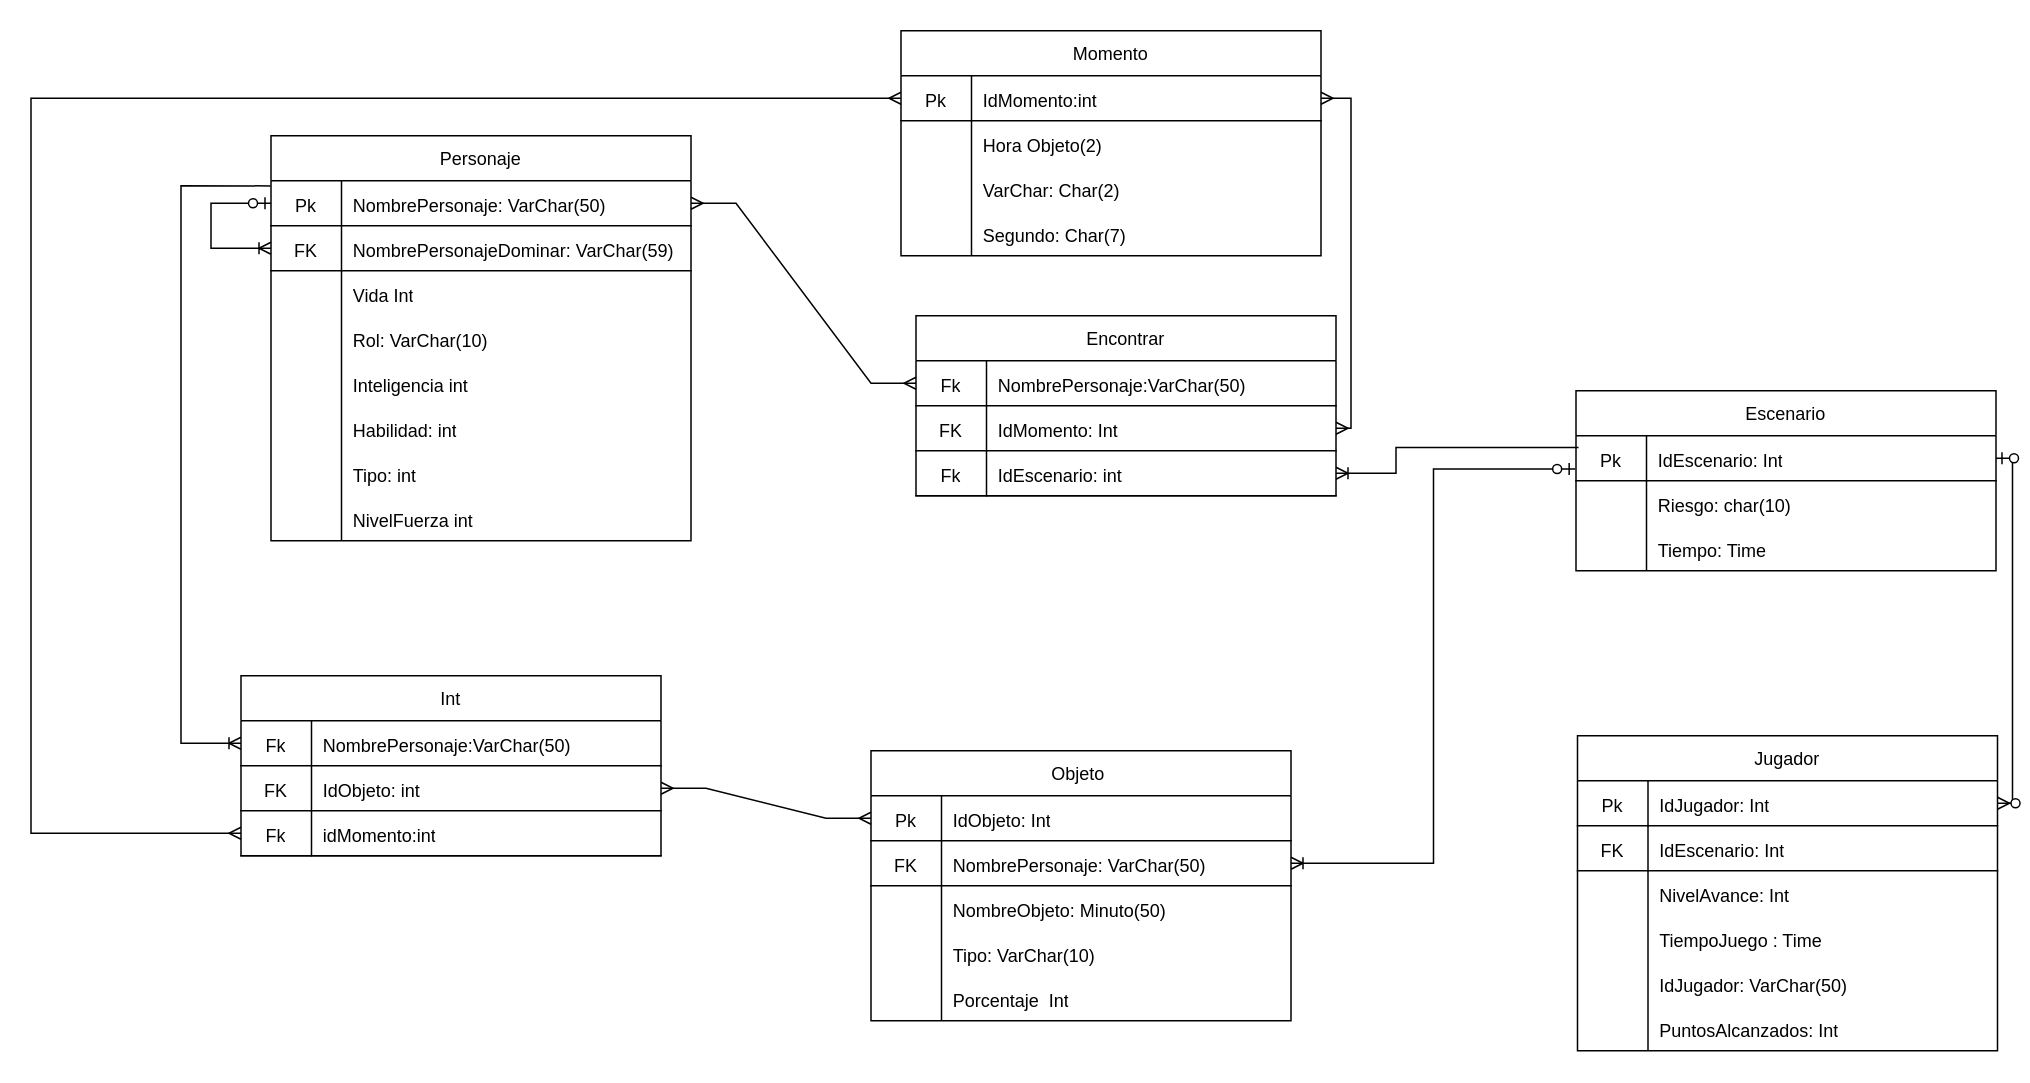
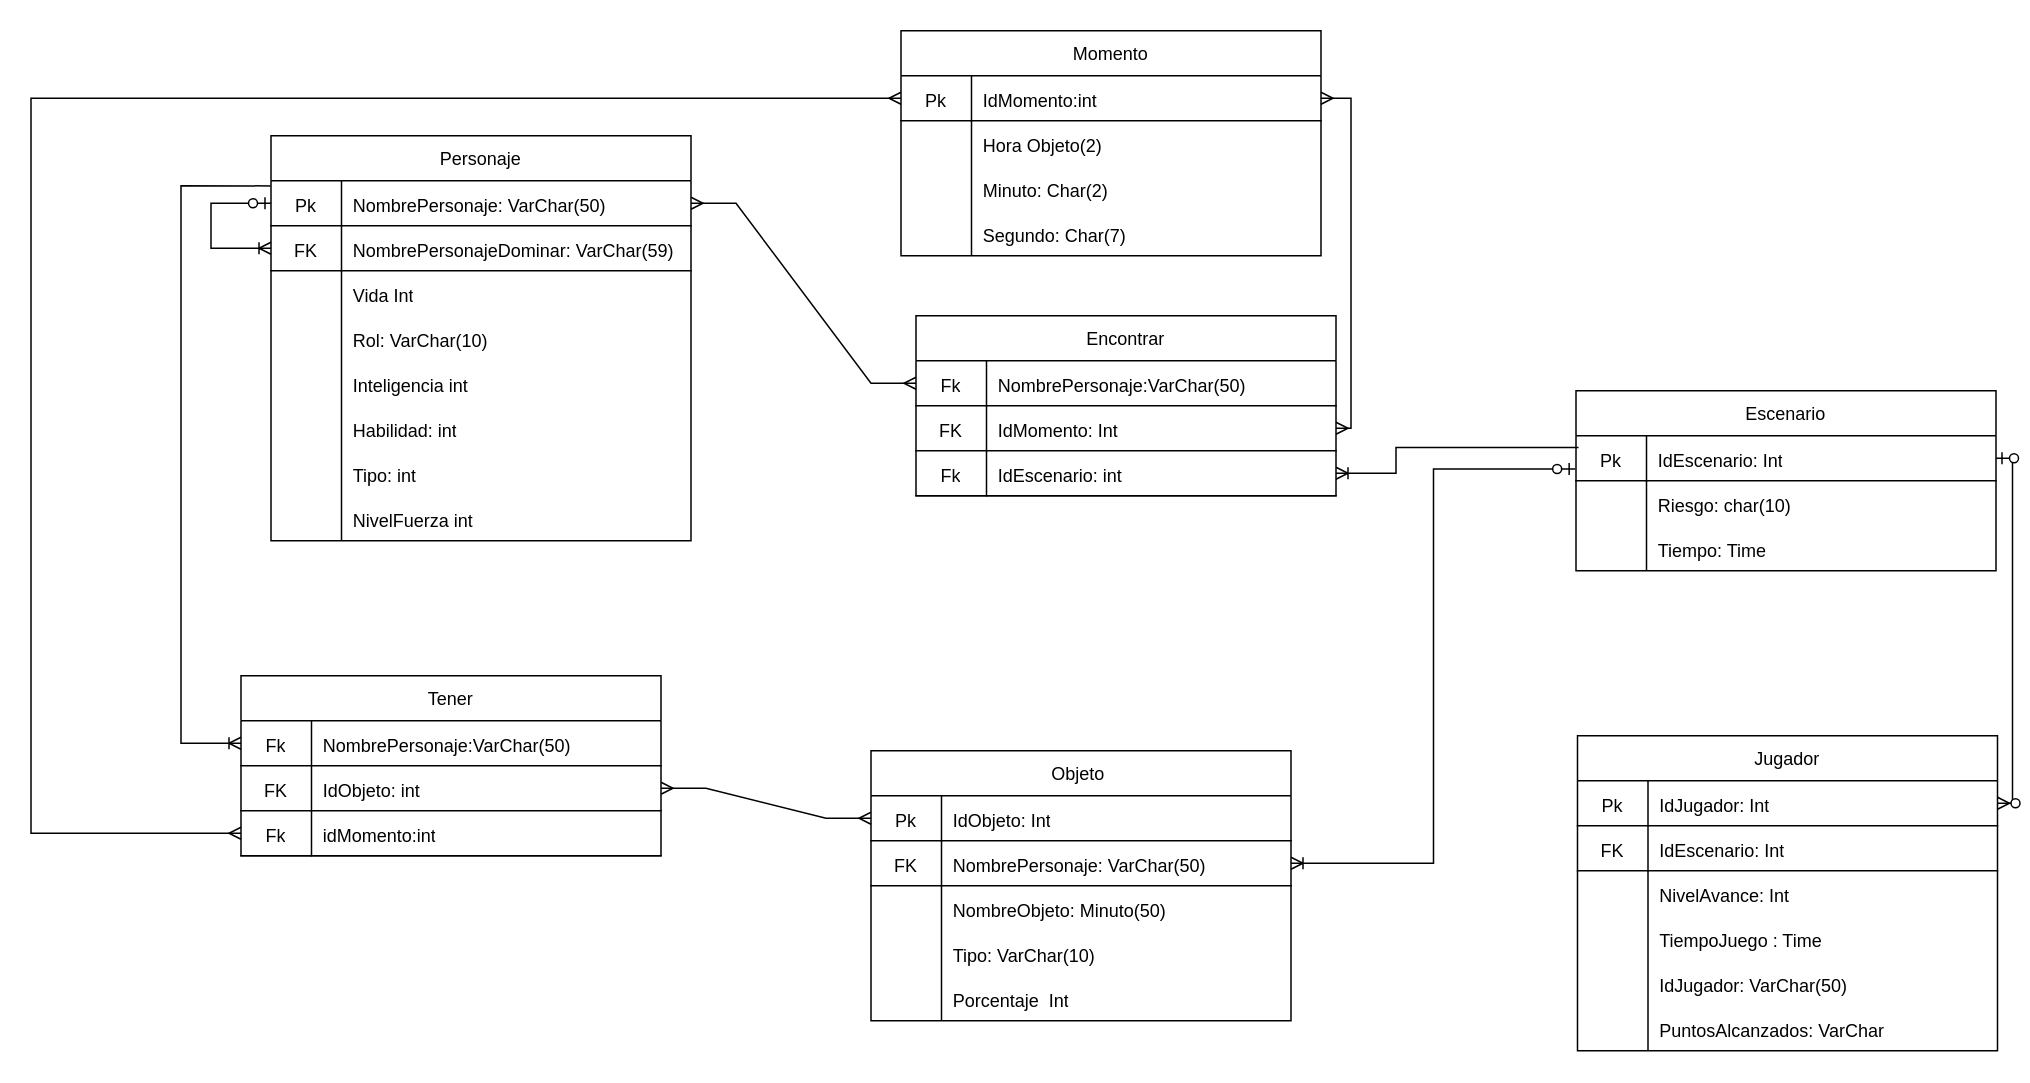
node "VarChar: Char(2)": label "VarChar: Char(2)" -> "Minuto: Char(2)"
node "Int": label "Int" -> "Tener"
node "PuntosAlcanzados: Int": label "PuntosAlcanzados: Int" -> "PuntosAlcanzados: VarChar"
